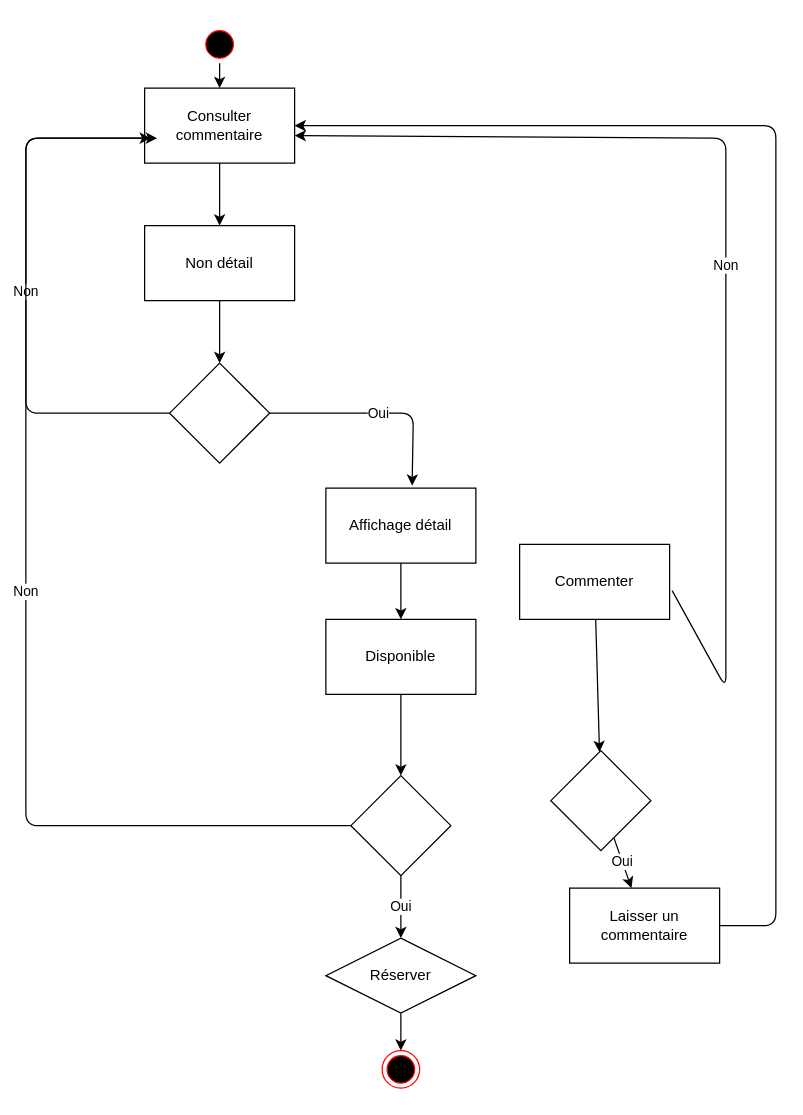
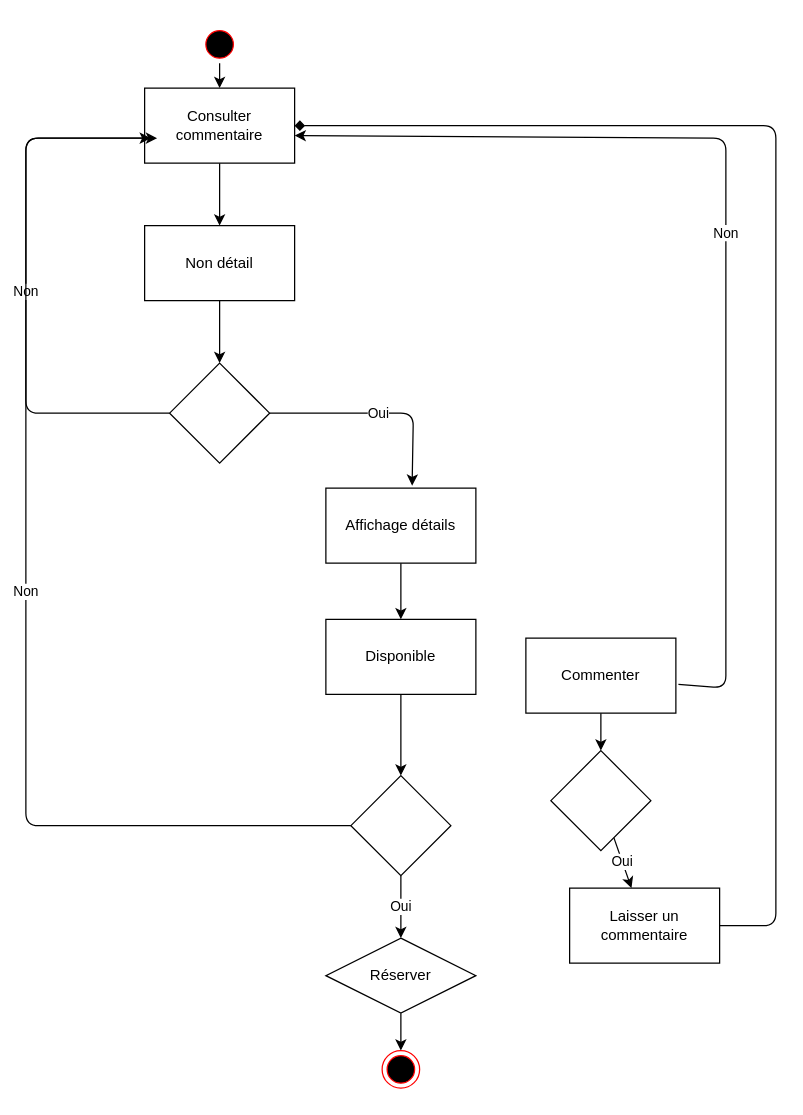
edge "Laisser un commentaire" -> "Consulter commentaire": arrowhead classic -> diamond
node "Affichage détail": label "Affichage détail" -> "Affichage détails"
node "Commenter": moved (594, 582) -> (601, 676)
